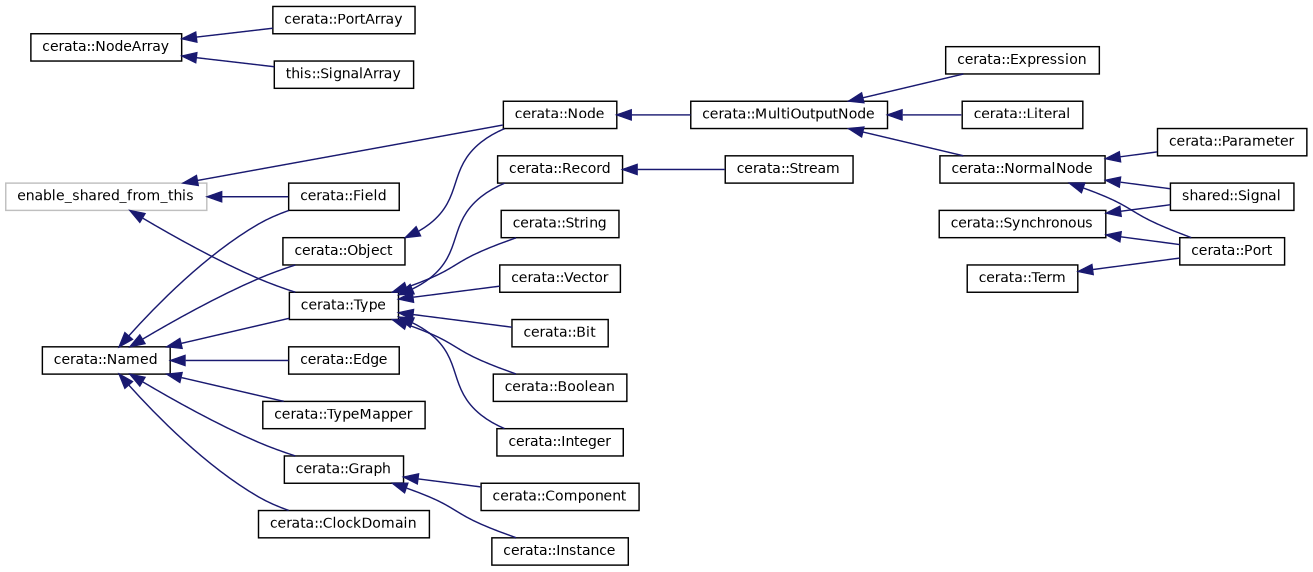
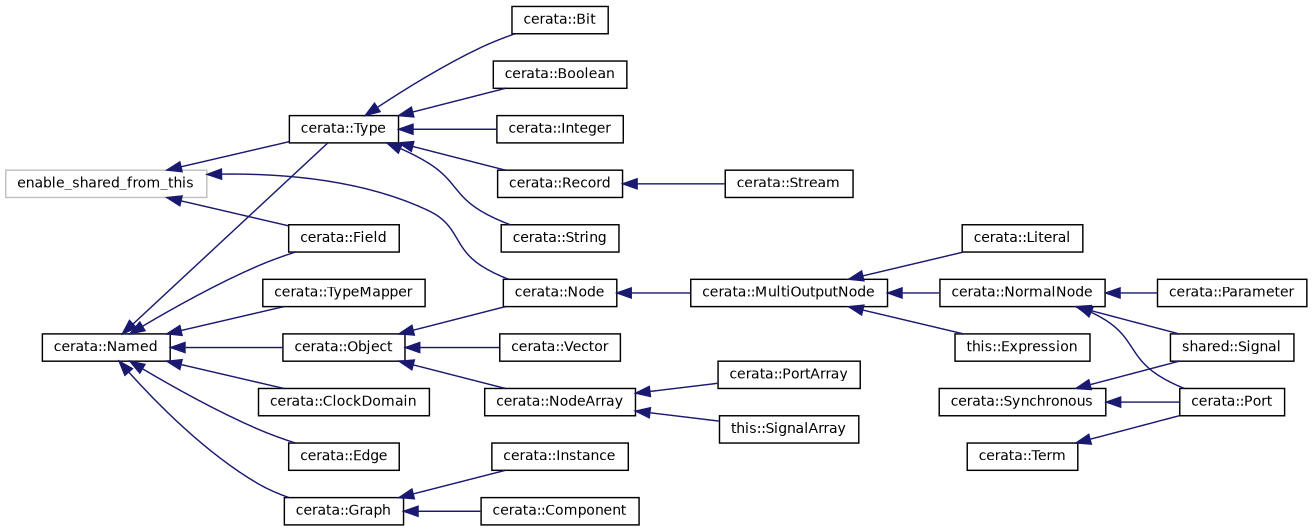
node "cerata::Expression": label "cerata::Expression" -> "this::Expression"
edge "cerata::Vector" -> "cerata::Type": now "cerata::Vector" -> "cerata::Object"
edge "cerata::NodeArray" -> "cerata::Object": added
